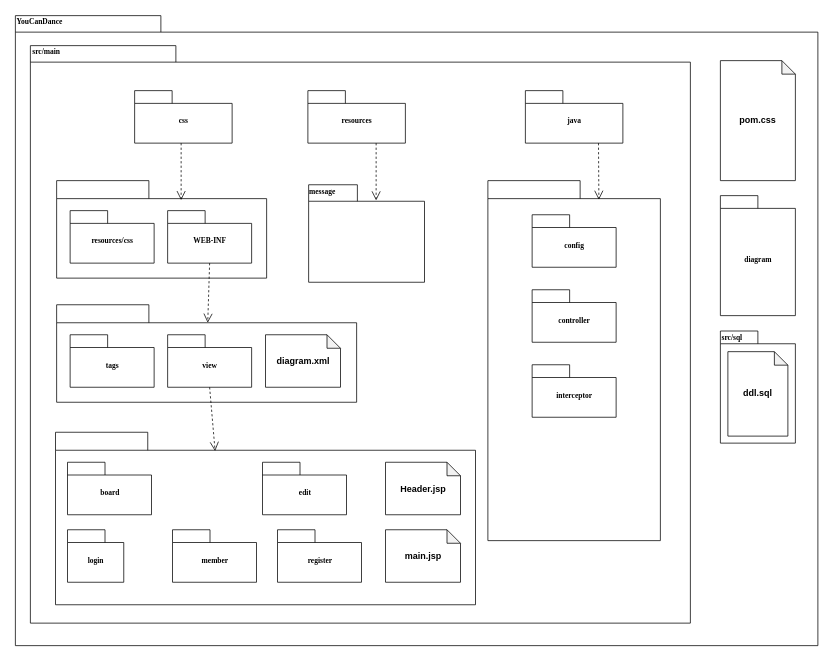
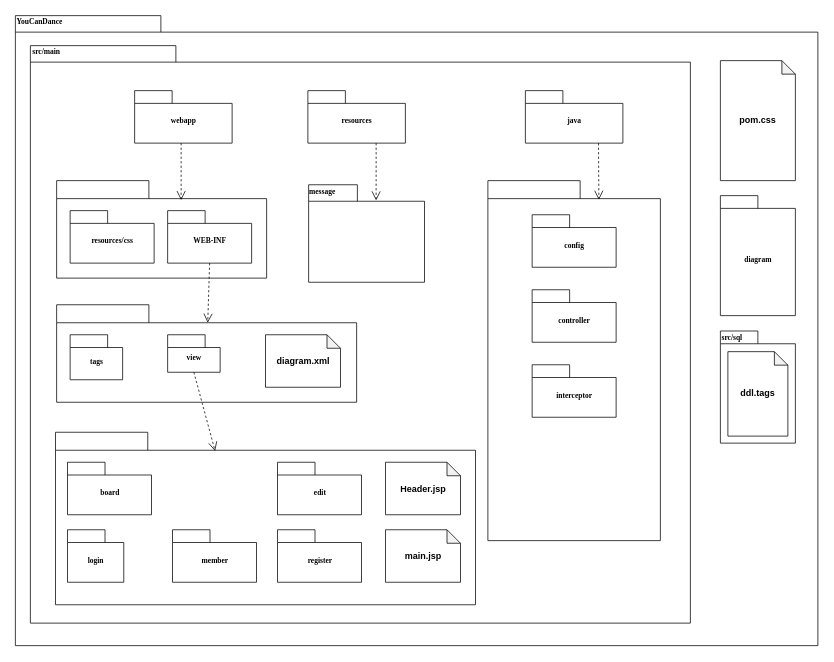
node "css": label "css" -> "webapp"
node "tags": size 84x53 -> 53x45
node "view": size 84x53 -> 53x38
node "ddl.sql": label "ddl.sql" -> "ddl.tags"
node "edit": moved (305, 488) -> (320, 488)
